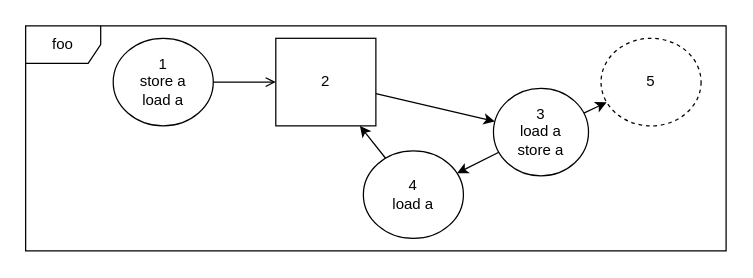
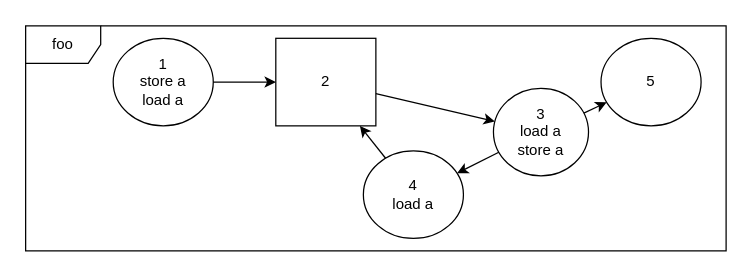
edge "1 store a load a" -> "2": arrowhead open -> classic
node "5": style dashed -> solid
